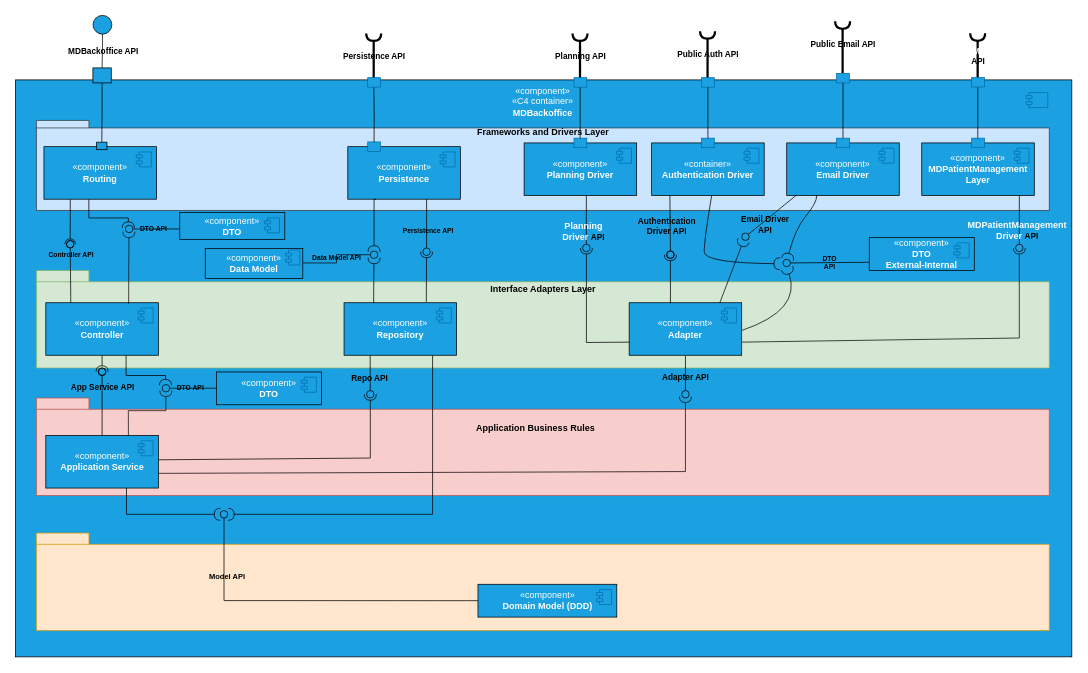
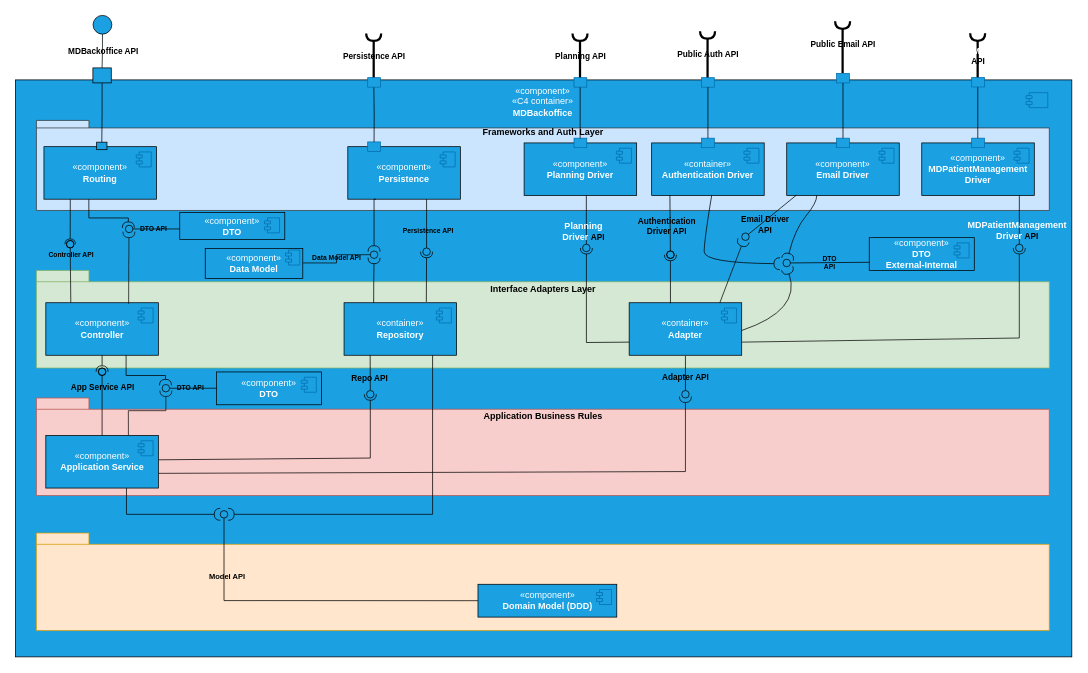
node "Frameworks and Drivers Layer": label "Frameworks and Drivers Layer" -> "Frameworks and Auth Layer"
node "«component» MDPatientManagement Layer": label "«component» MDPatientManagement Layer" -> "«component» MDPatientManagement Driver"
node "«component» Repository": label "«component» Repository" -> "«container» Repository"
node "«component» Adapter": label "«component» Adapter" -> "«container» Adapter"
node "Application Business Rules": moved (535, 428) -> (543, 417)
